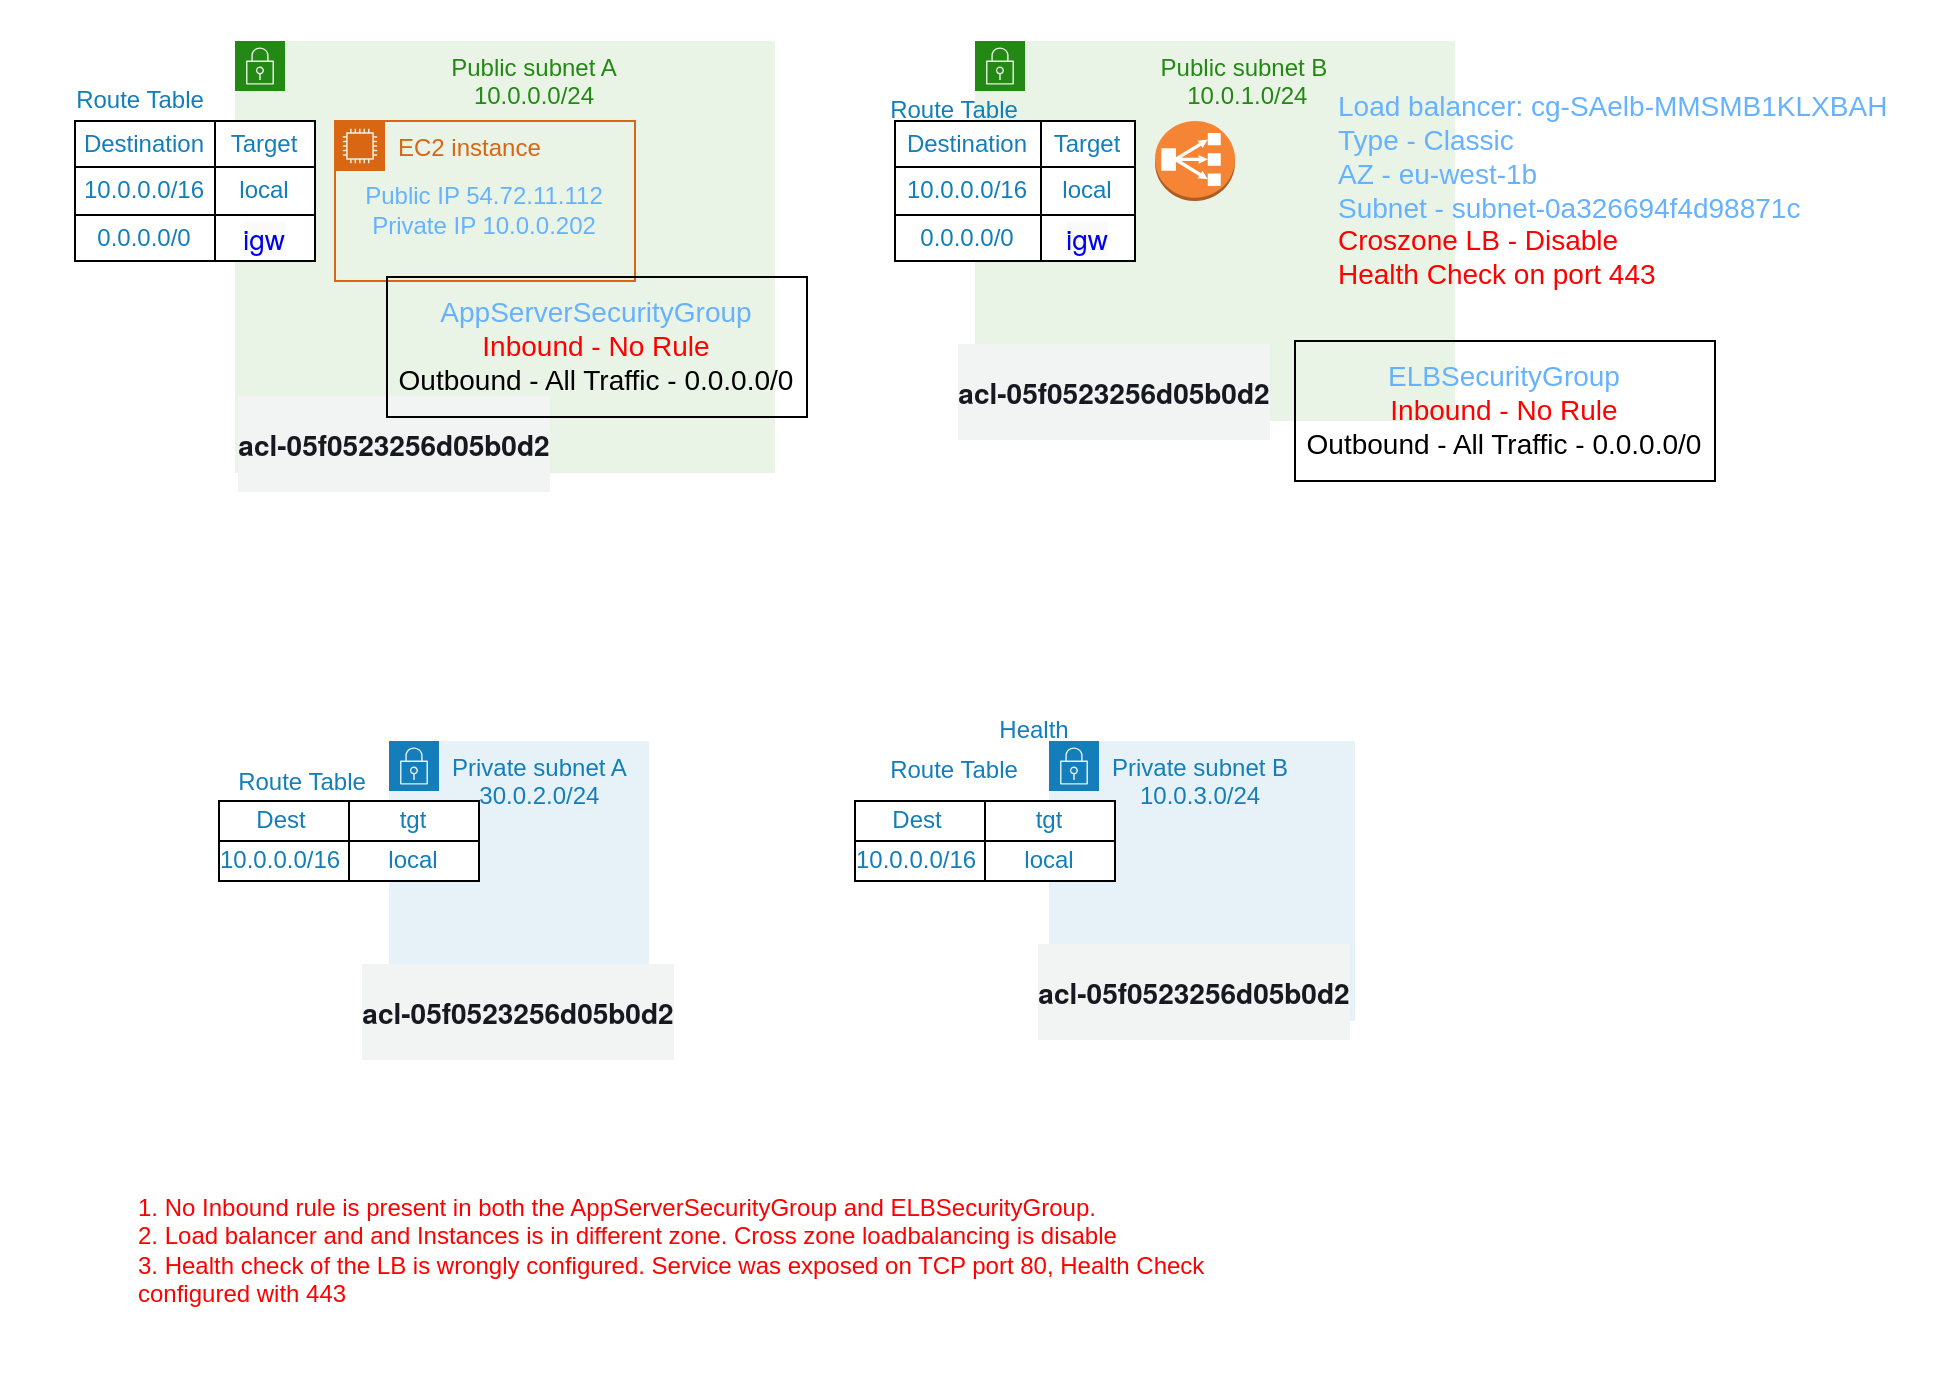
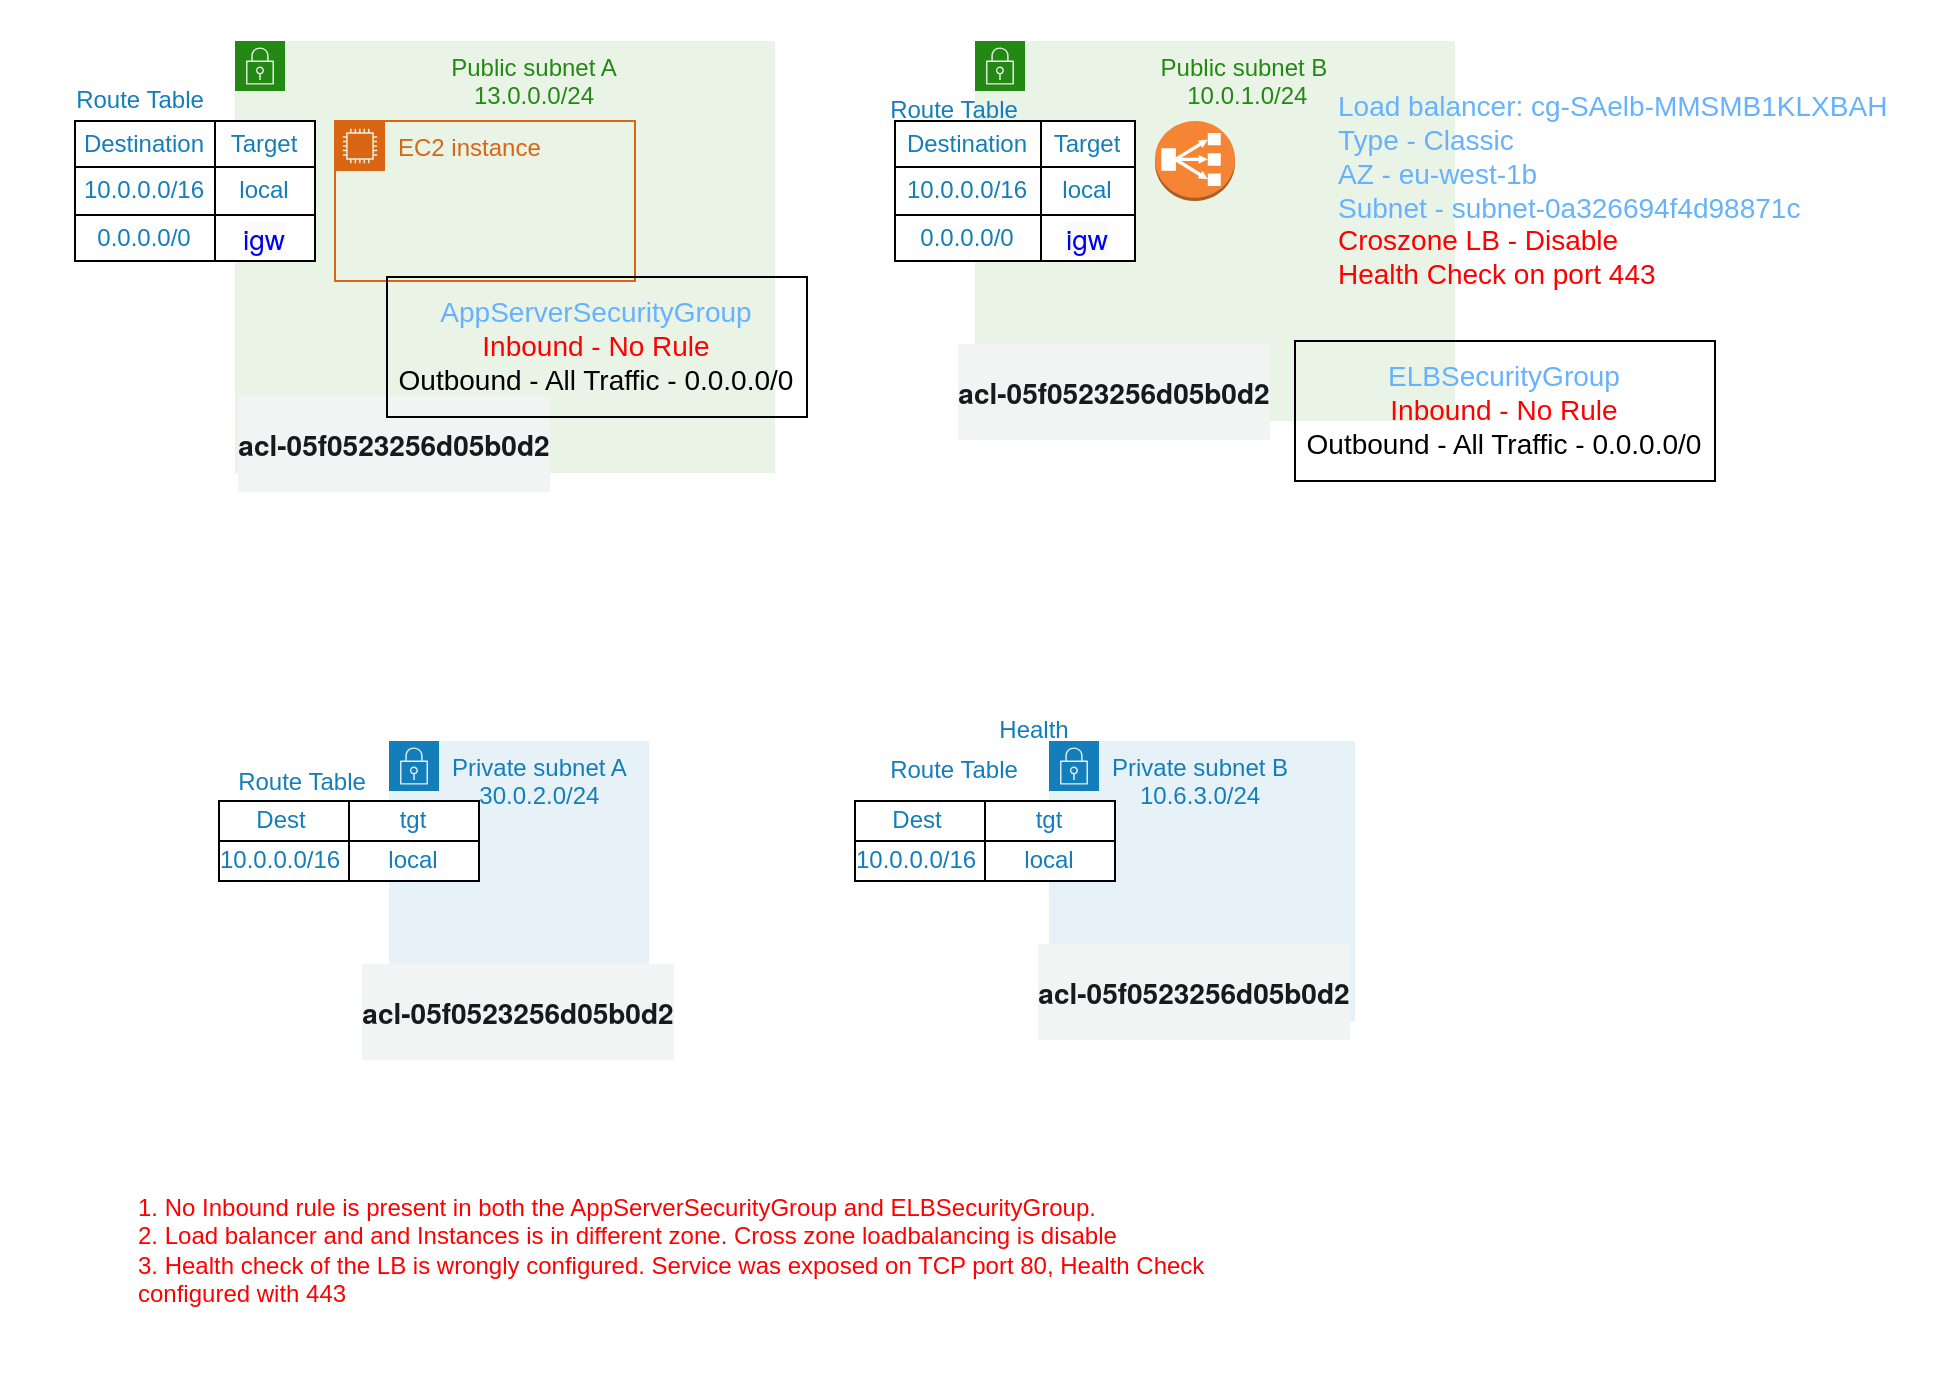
node "Public subnet A 10.0.0.0/24": label "Public subnet A 10.0.0.0/24" -> "Public subnet A 13.0.0.0/24"
node "Public IP 54.72.11.112Private IP 10.0.0.202": removed
node "Private subnet B 10.0.3.0/24": label "Private subnet B 10.0.3.0/24" -> "Private subnet B 10.6.3.0/24"
